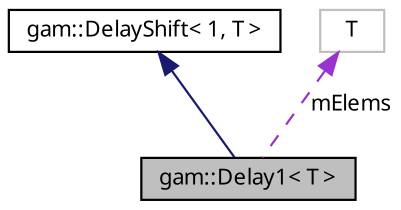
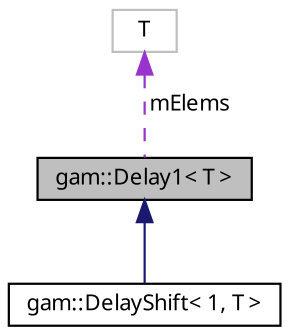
edge "gam::Delay1< T >" -> "gam::DelayShift< 1, T >": reversed
